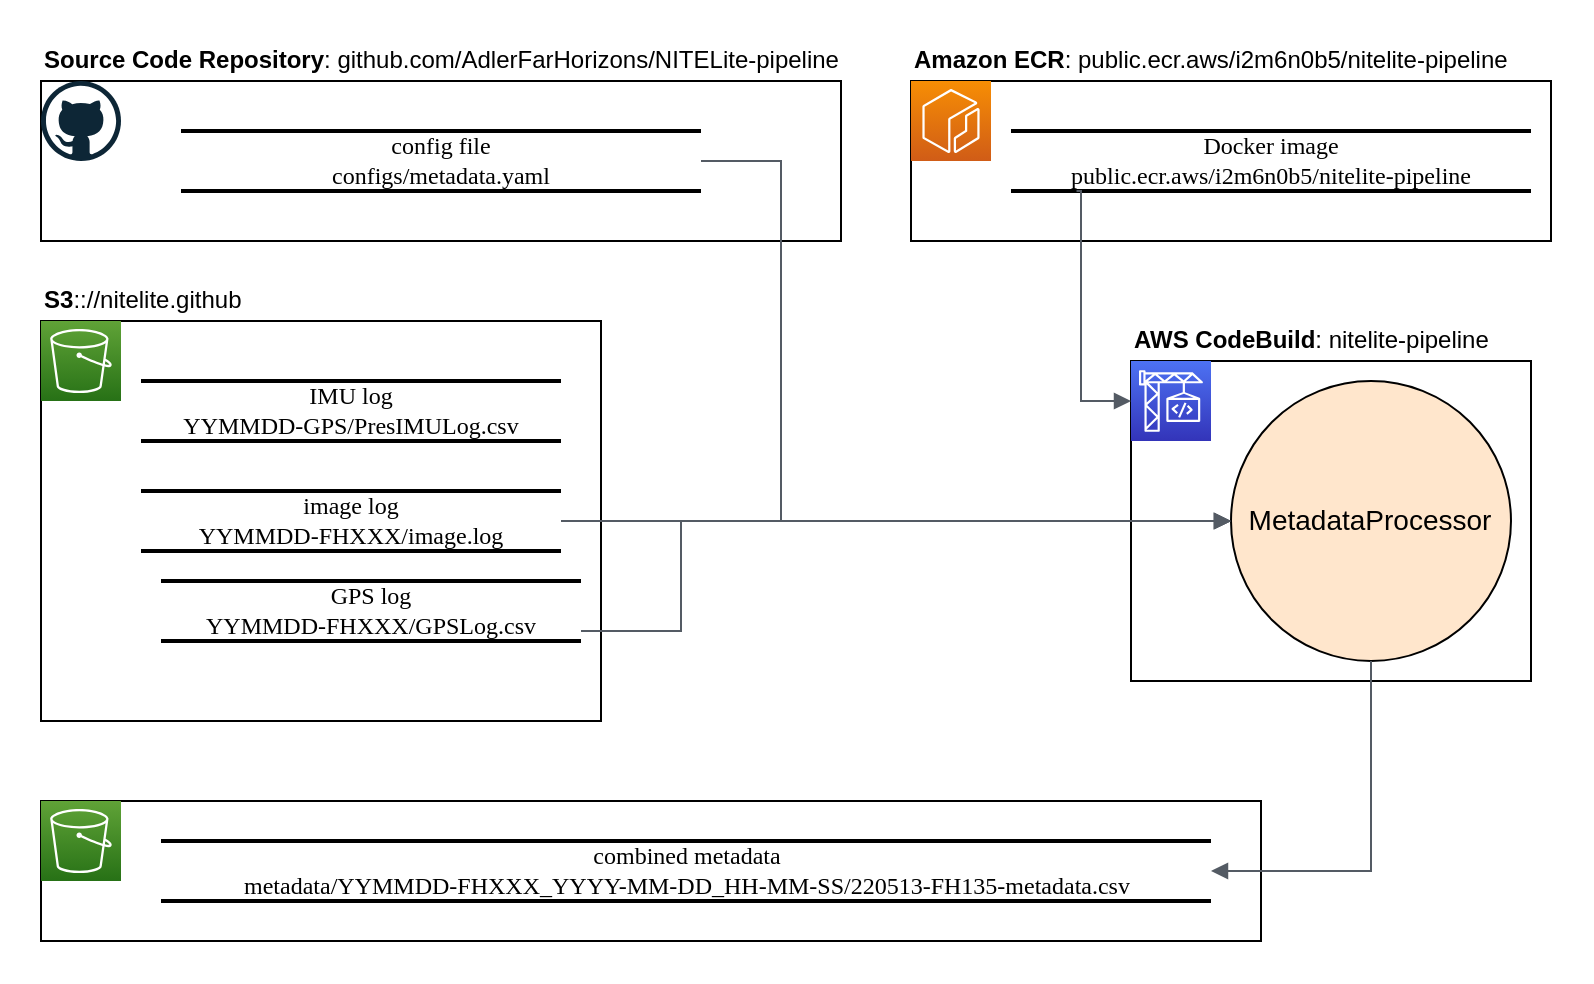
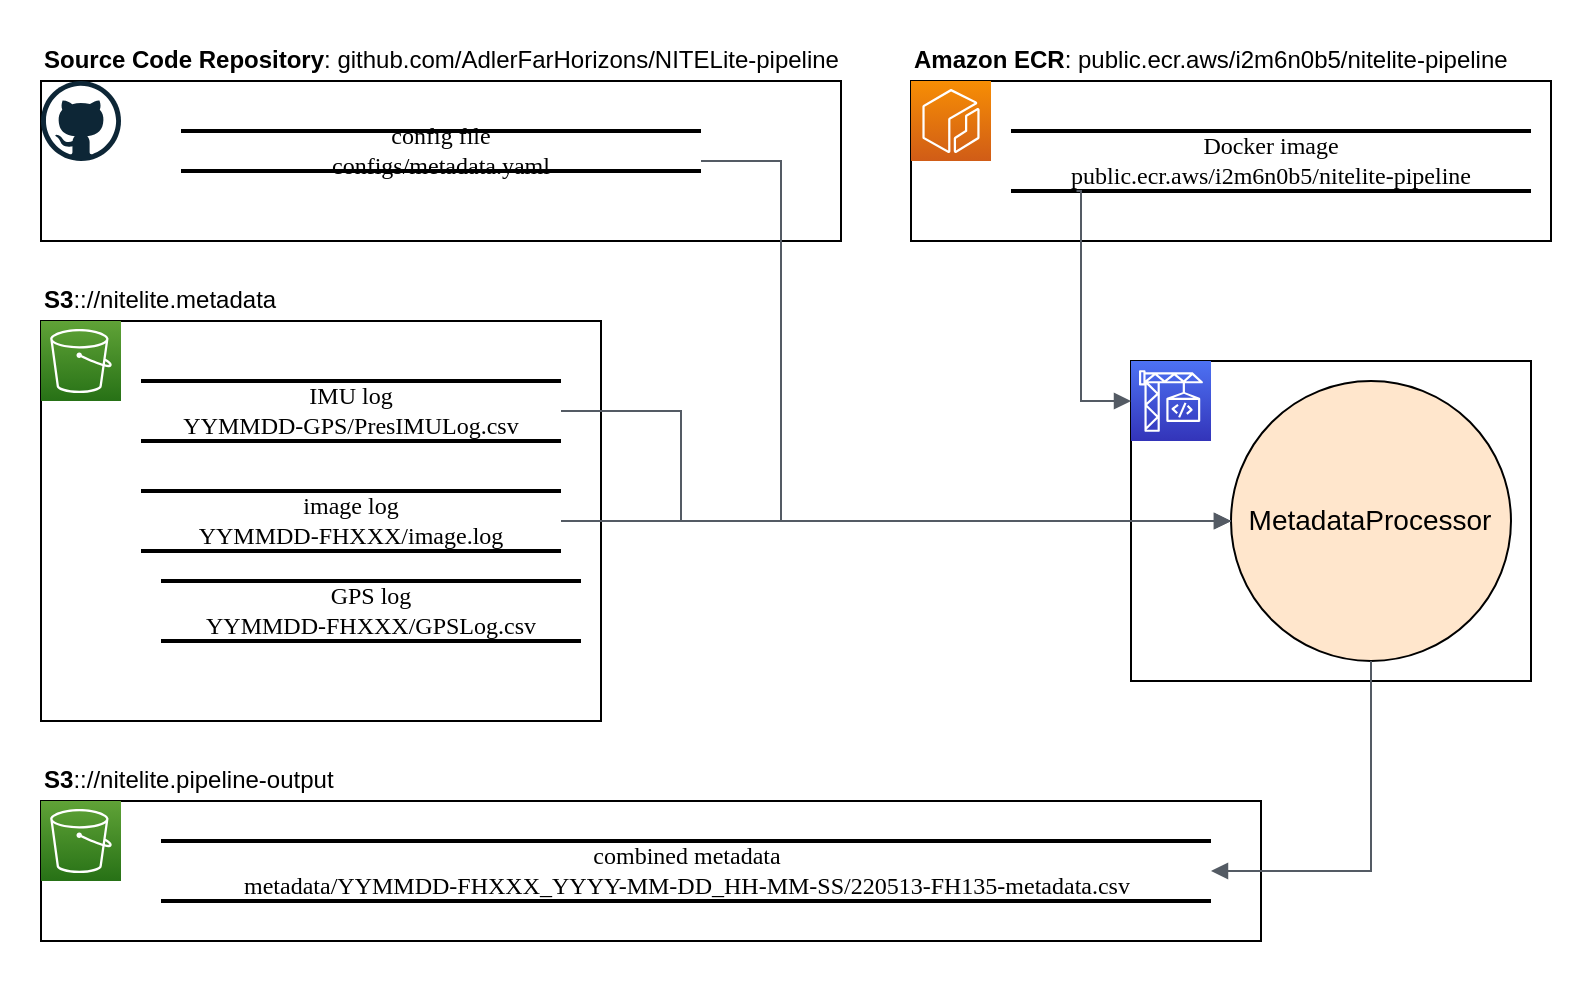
node "config file configs/metadata.yaml": size 520x60 -> 520x40
node "S3:://nitelite.github": label "S3:://nitelite.github" -> "S3:://nitelite.metadata"
node "AWS CodeBuild: nitelite-pipeline": removed
edge "IMU log YYMMDD-GPS/PresIMULog.csv" -> "MetadataProcessor": added
edge "image log YYMMDD-FHXXX/image.log" -> "MetadataProcessor": arrowhead block -> none
edge "GPS log YYMMDD-FHXXX/GPSLog.csv" -> "MetadataProcessor": removed
node "S3:://nitelite.pipeline-output": added
